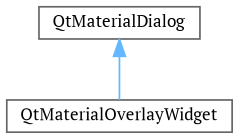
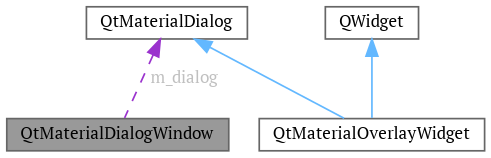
node "QWidget": added
node "QtMaterialDialogWindow": added
